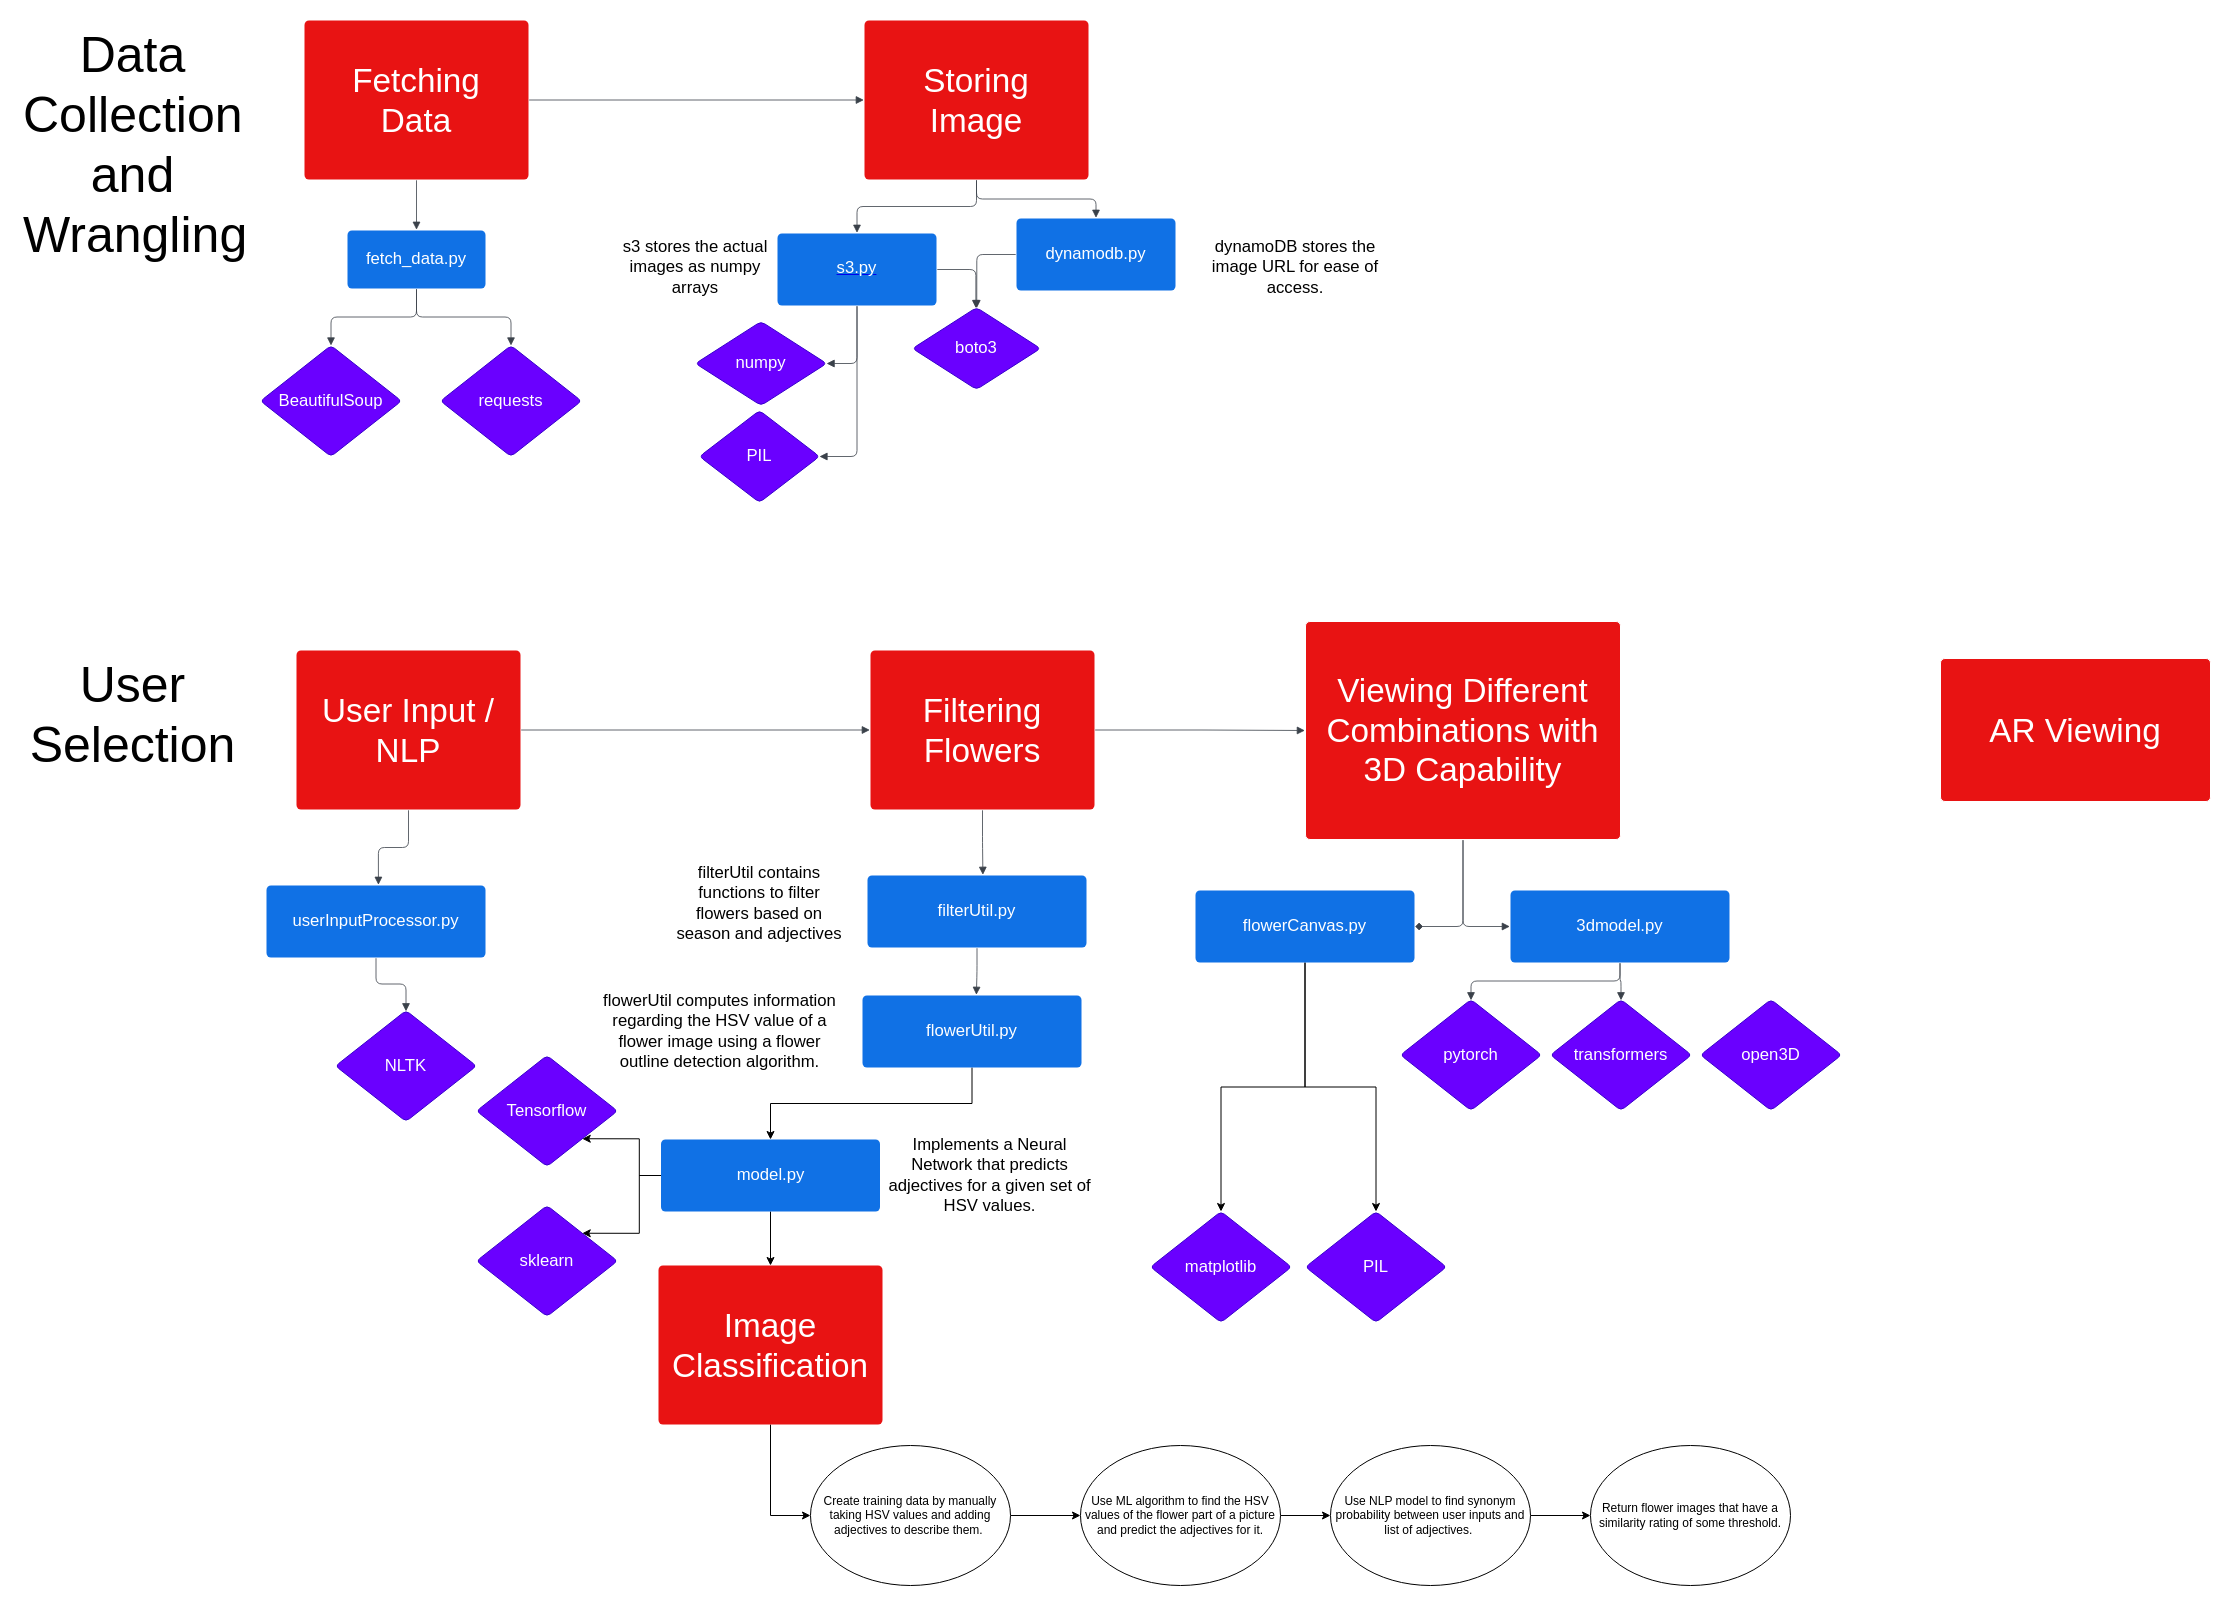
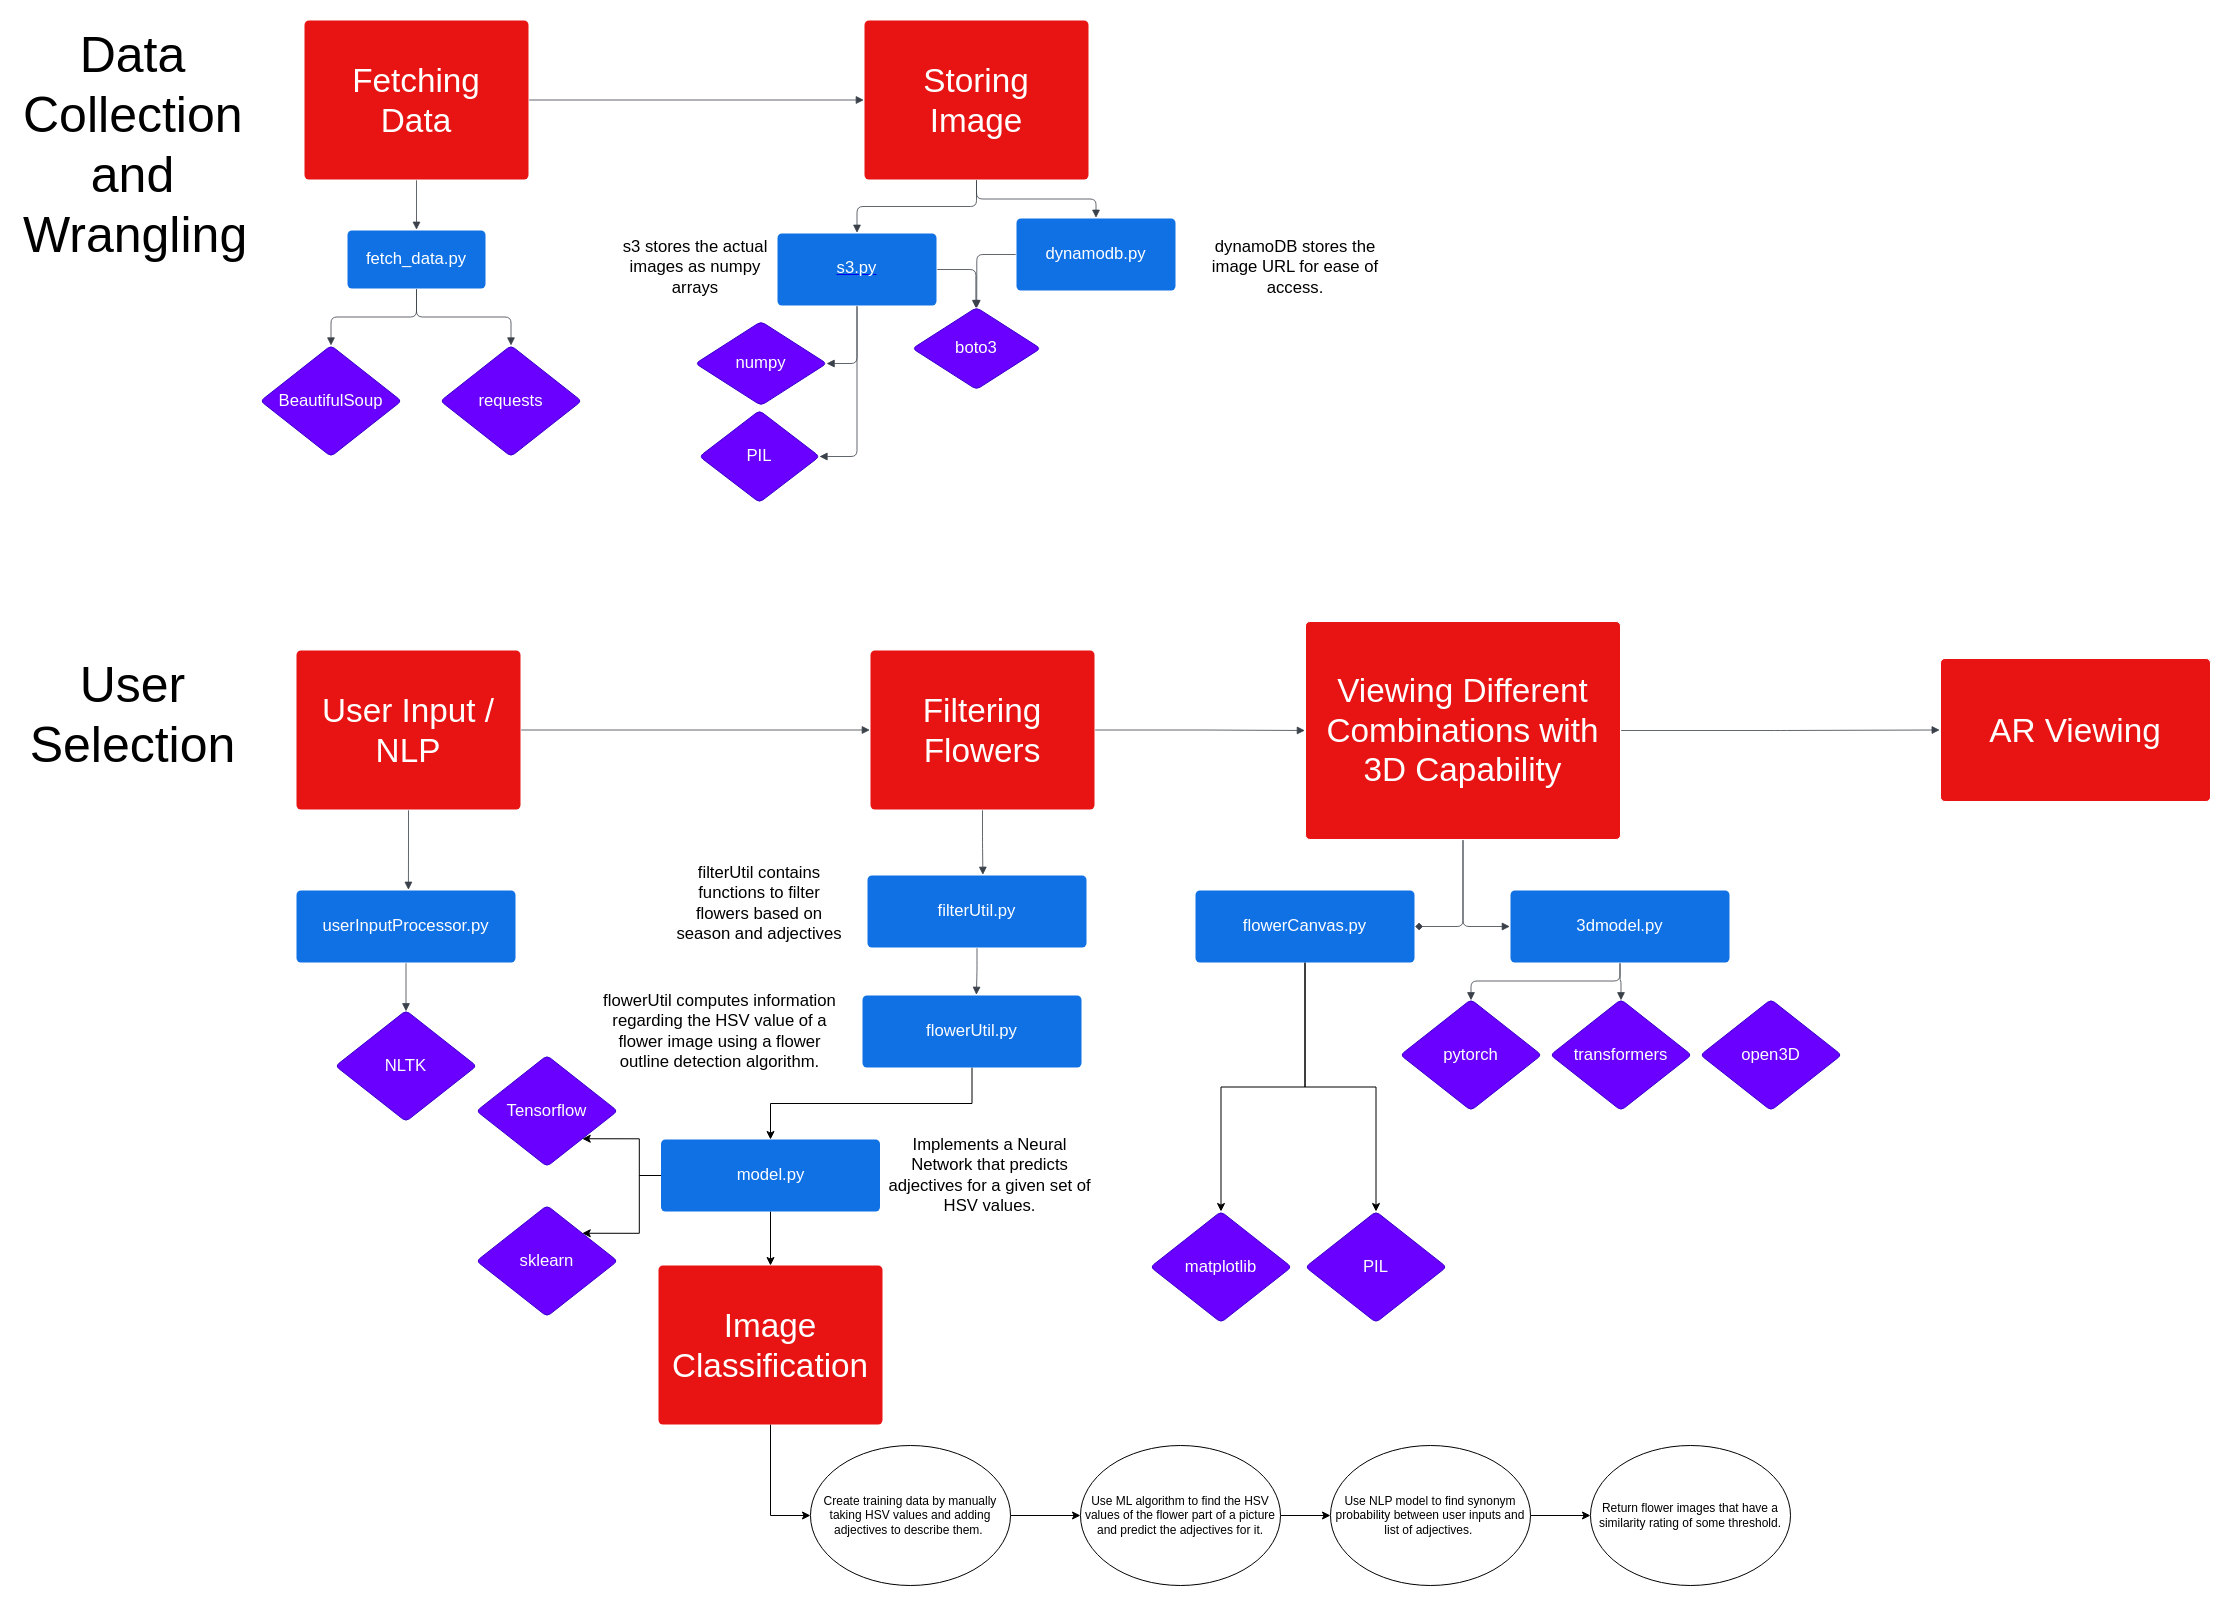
edge "Viewing Different Combinations with 3D Capability" -> "AR Viewing": added
node "userInputProcessor.py": moved (376, 922) -> (406, 927)
